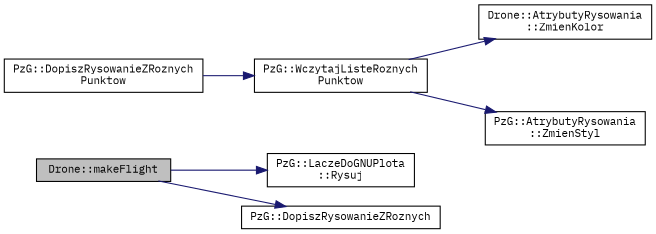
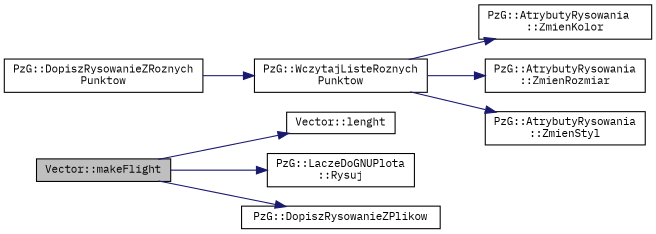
node "Drone::AtrybutyRysowania ::ZmienKolor": label "Drone::AtrybutyRysowania ::ZmienKolor" -> "PzG::AtrybutyRysowania ::ZmienKolor"
node "PzG::AtrybutyRysowania ::ZmienRozmiar": added
node "Vector::lenght": added
node "Drone::makeFlight": label "Drone::makeFlight" -> "Vector::makeFlight"
node "PzG::DopiszRysowanieZRoznych": label "PzG::DopiszRysowanieZRoznych" -> "PzG::DopiszRysowanieZPlikow"
